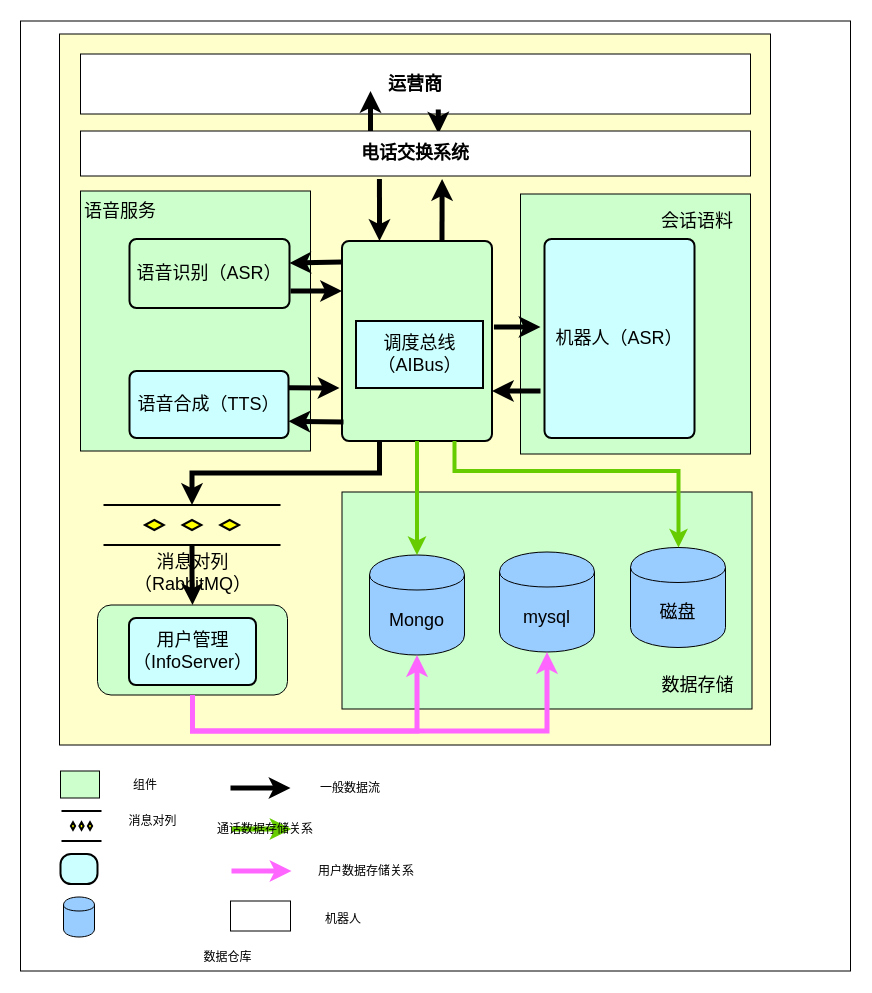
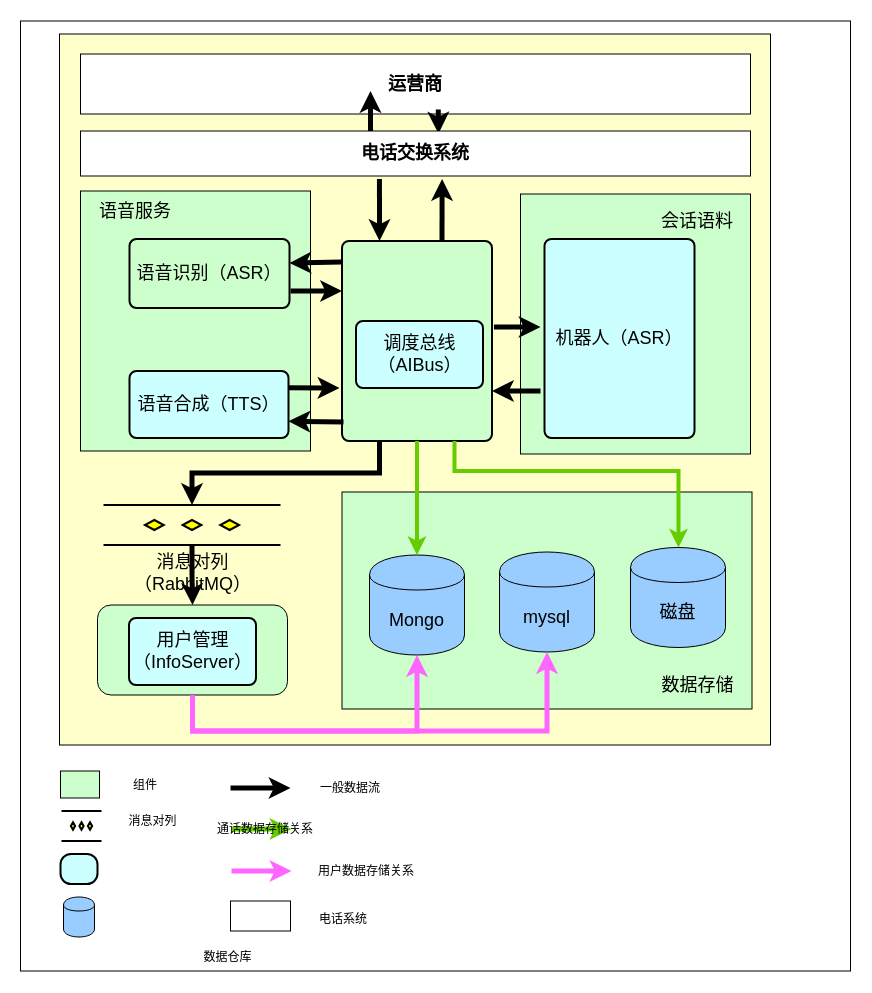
node "语音服务": moved (121, 211) -> (136, 211)
node "调度总线（AIBus）": shape rectangle -> rounded rectangle
node "机器人": label "机器人" -> "电话系统"
